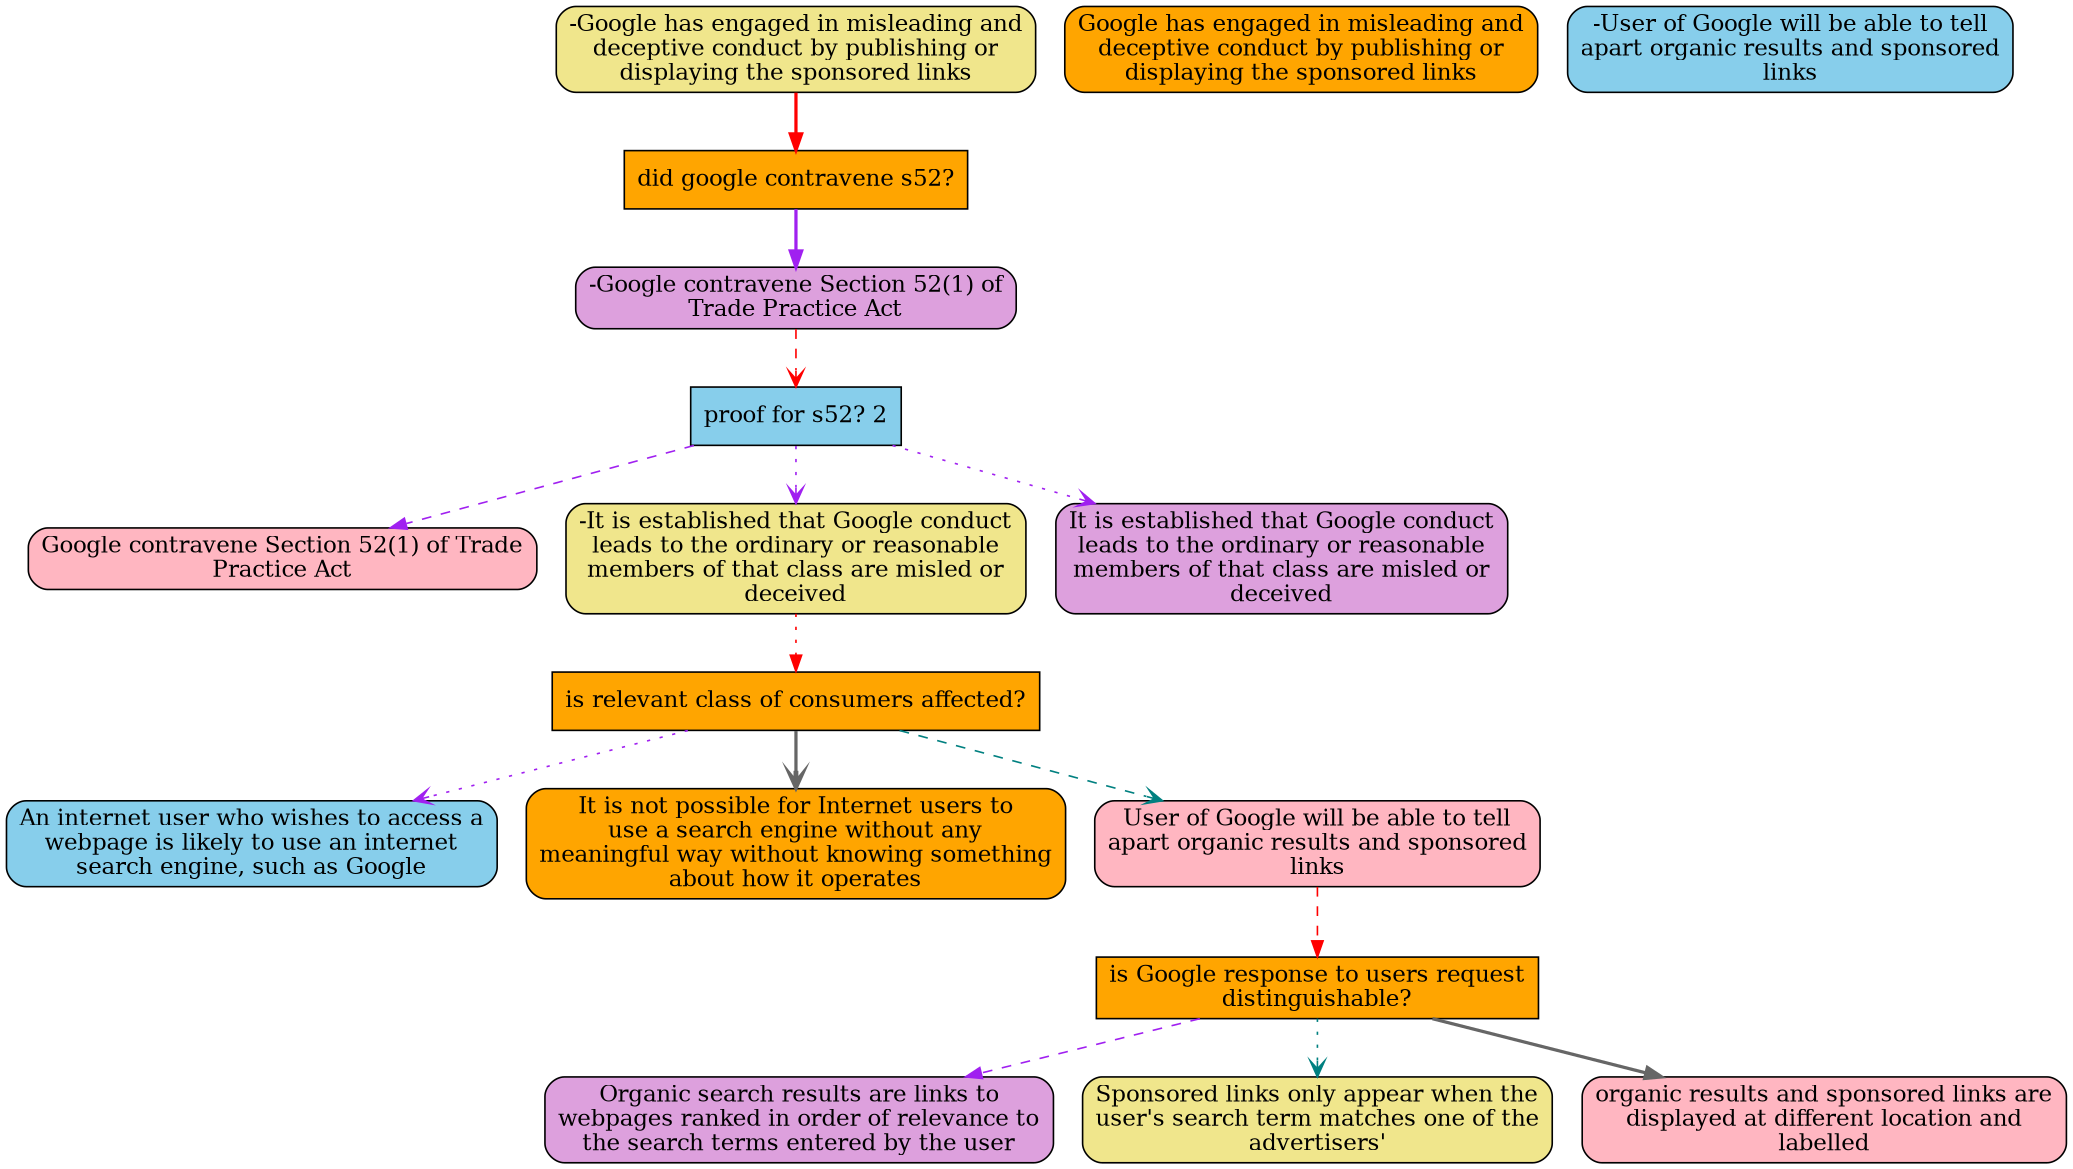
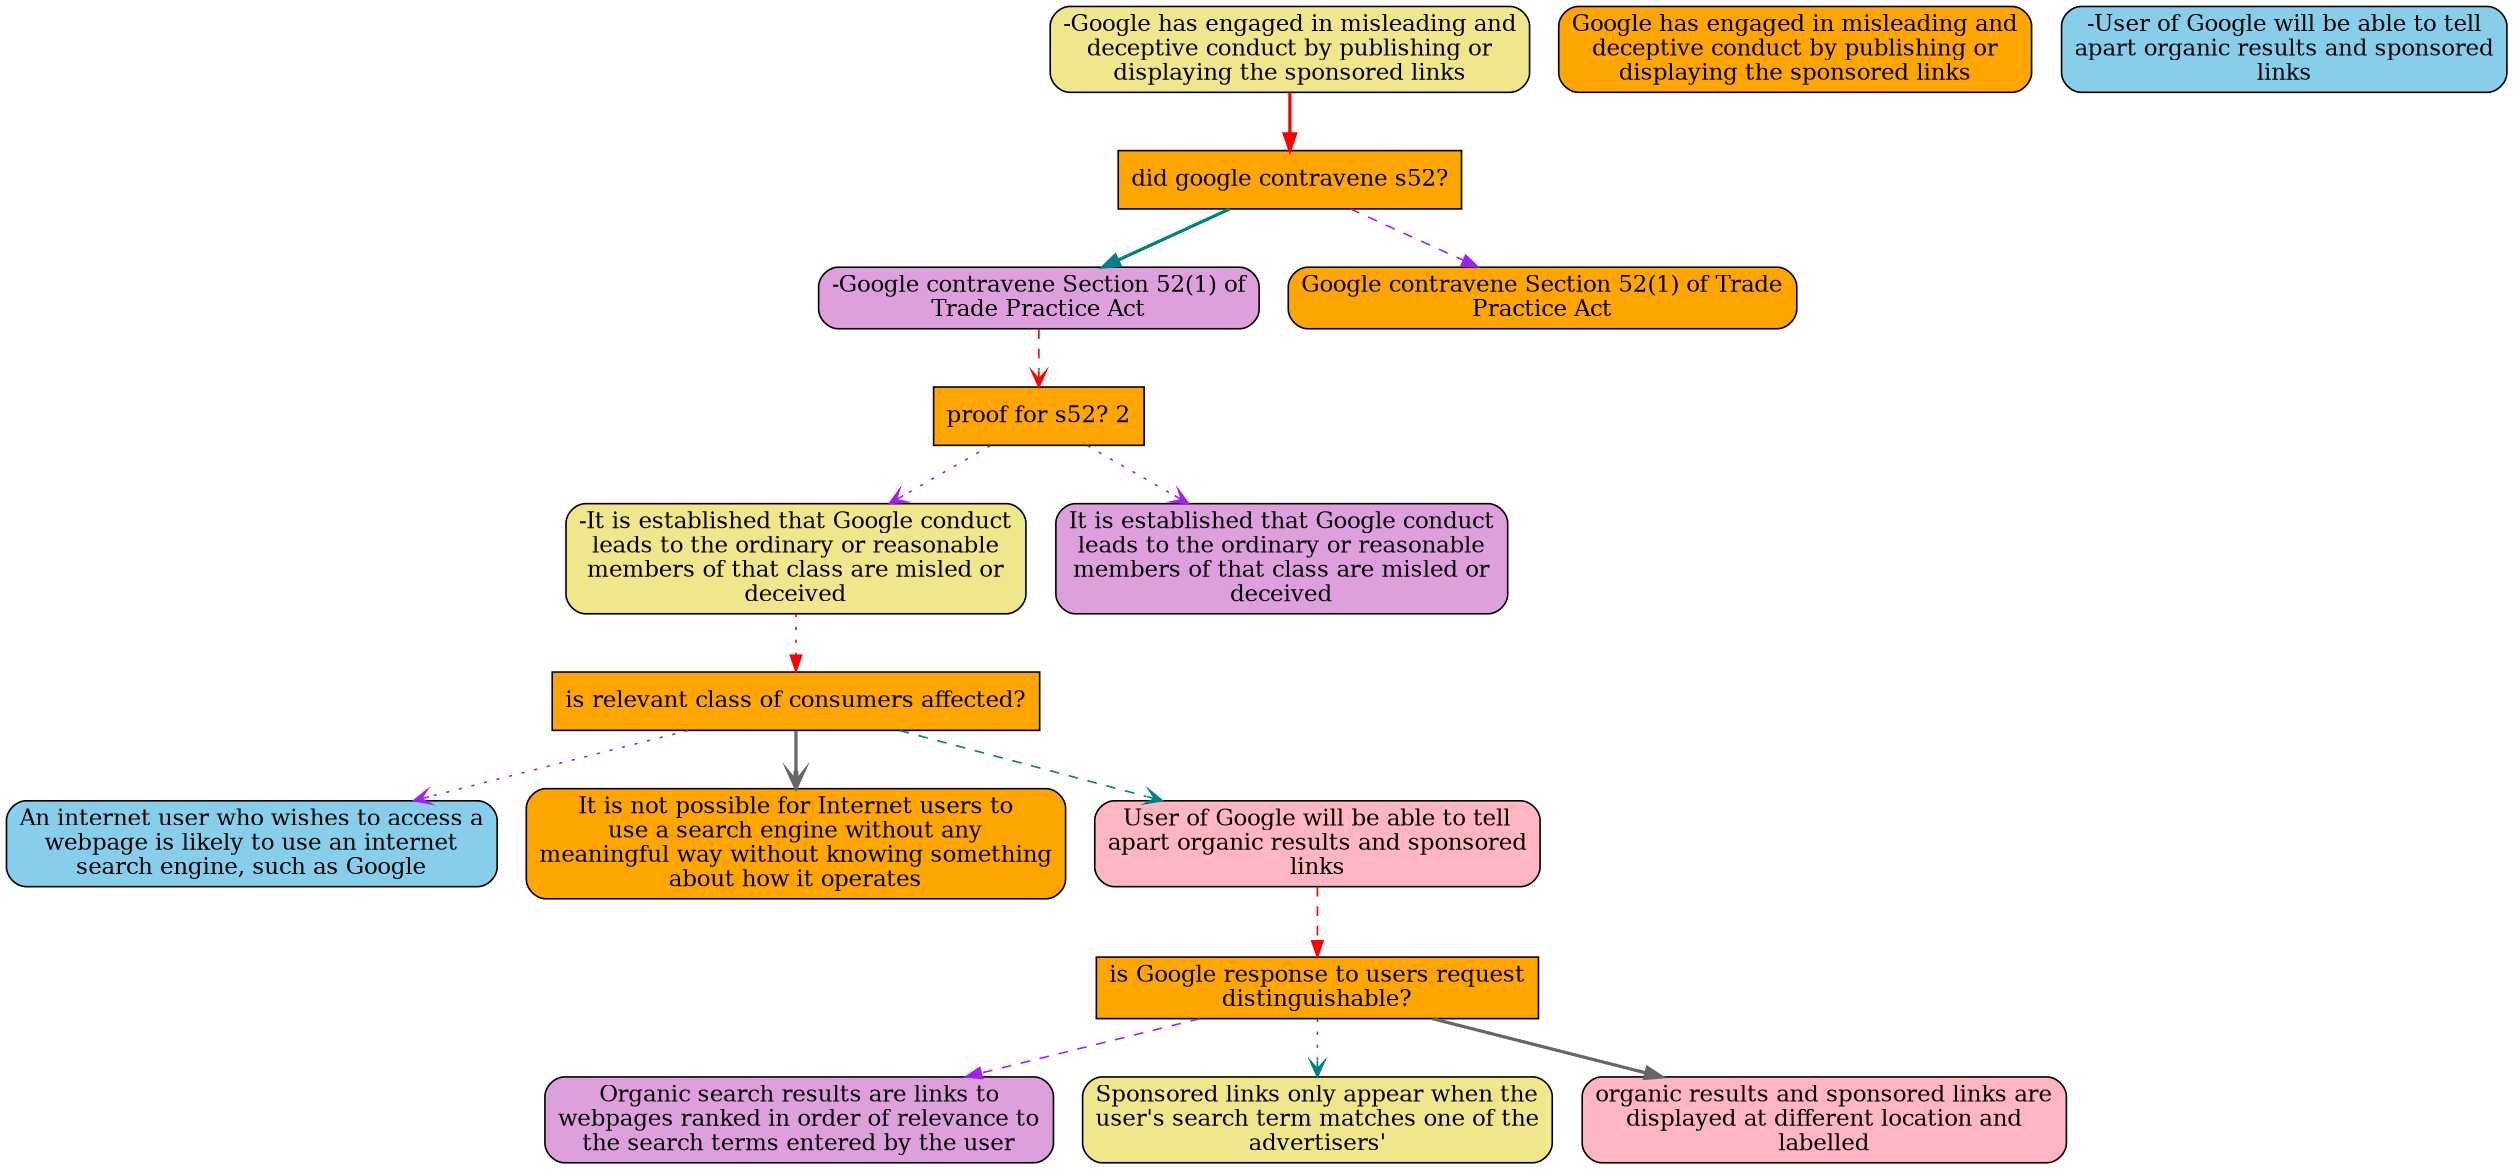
edge "did google contravene s52?" -> "-Google contravene Section 52(1) of Trade Practice Act": color purple -> teal
node "proof for s52? 2": fillcolor skyblue -> orange
edge "proof for s52? 2" -> "Google contravene Section 52(1) of Trade Practice Act": now "did google contravene s52?" -> "Google contravene Section 52(1) of Trade Practice Act"
node "Google contravene Section 52(1) of Trade Practice Act": fillcolor lightpink -> orange
